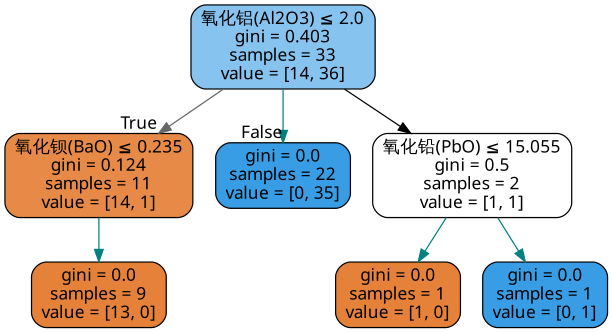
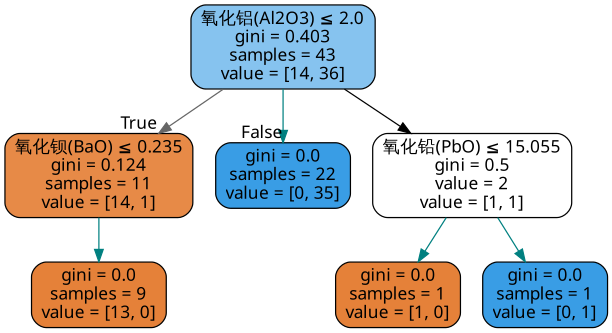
node "氧化铝(Al2O3) ≤ 2.0": text "samples = 33" -> "samples = 43"
node "氧化铅(PbO) ≤ 15.055": text "samples = 2" -> "value = 2"
